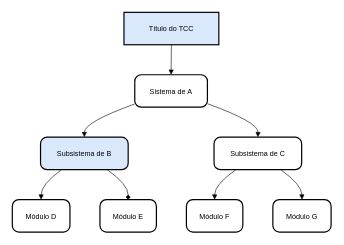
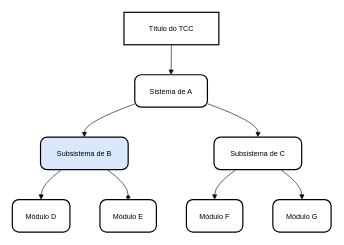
node "Título do TCC": fillcolor #dae8fc -> #ffffff
